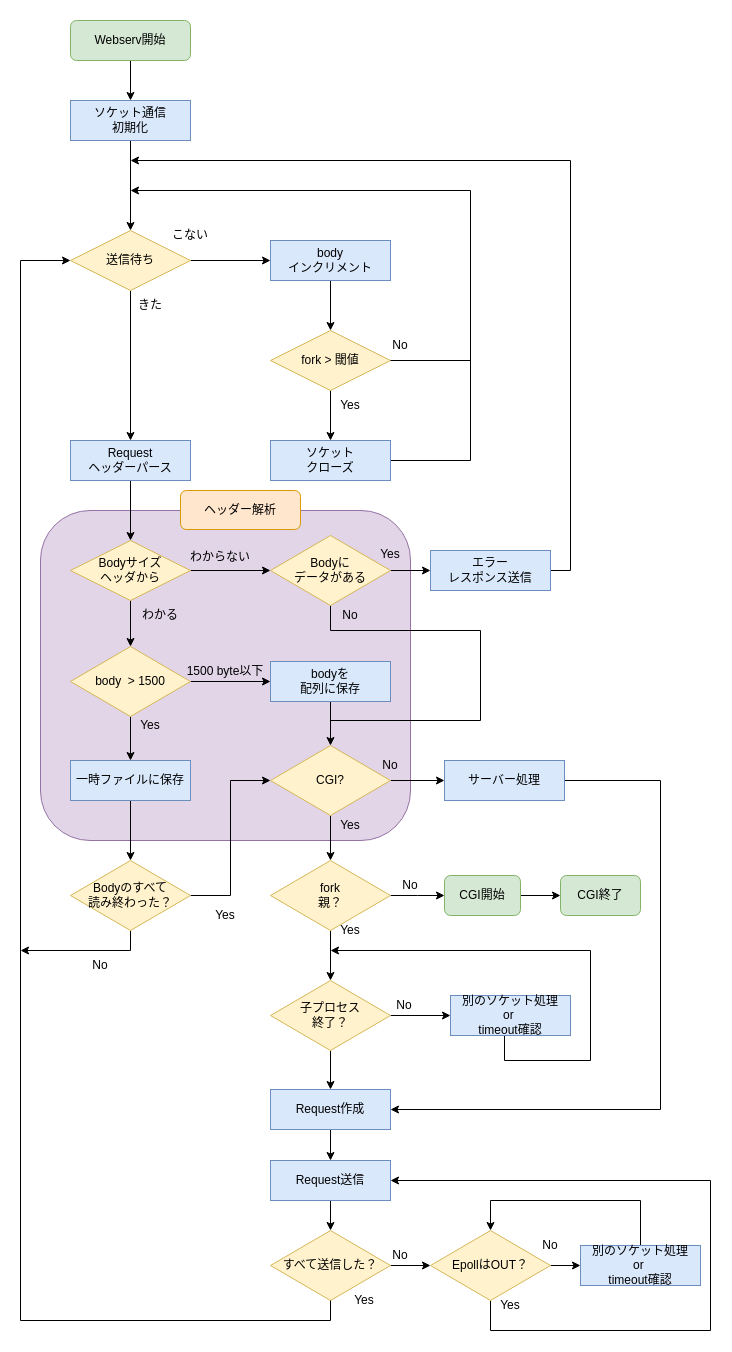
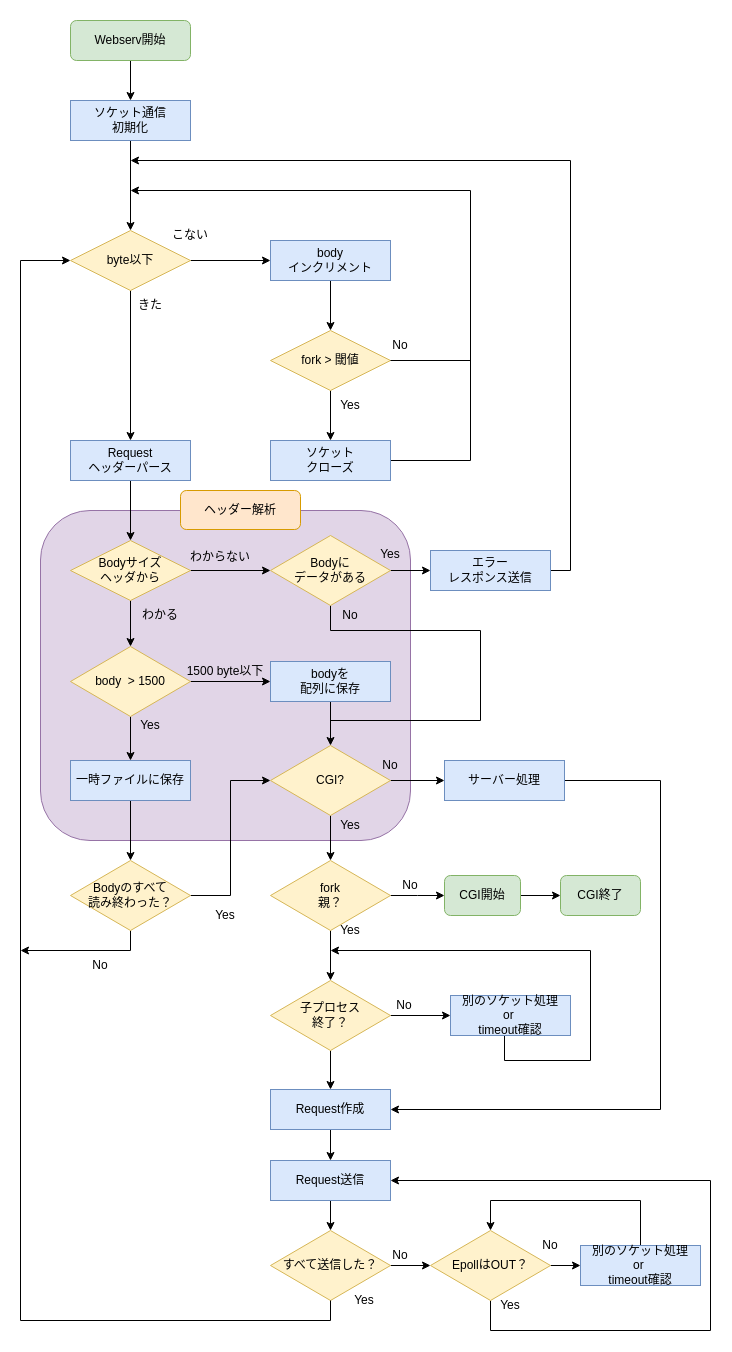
node "送信待ち": label "送信待ち" -> "byte以下"
